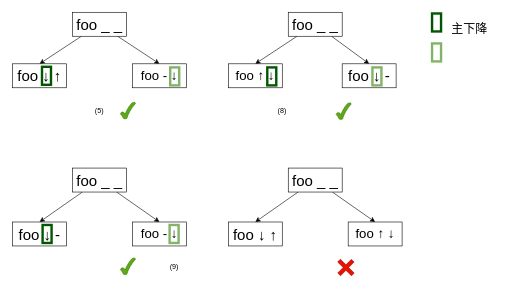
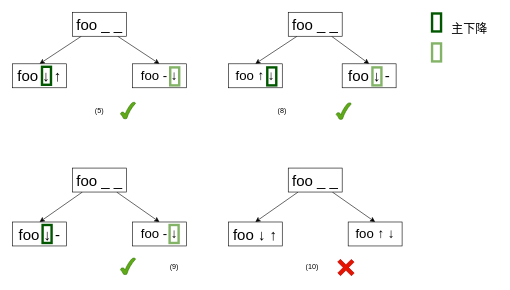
node "(10)": added
